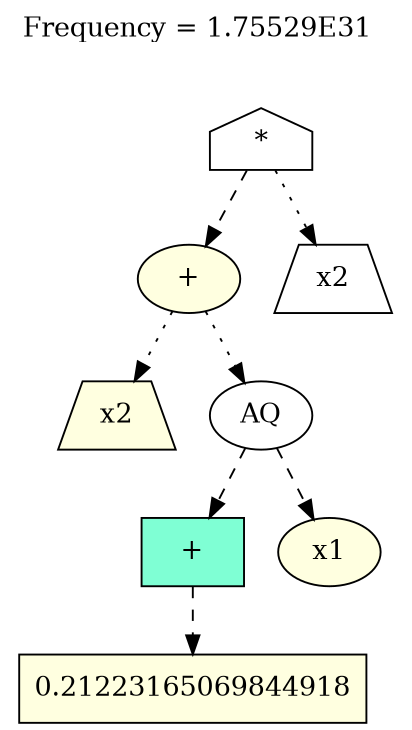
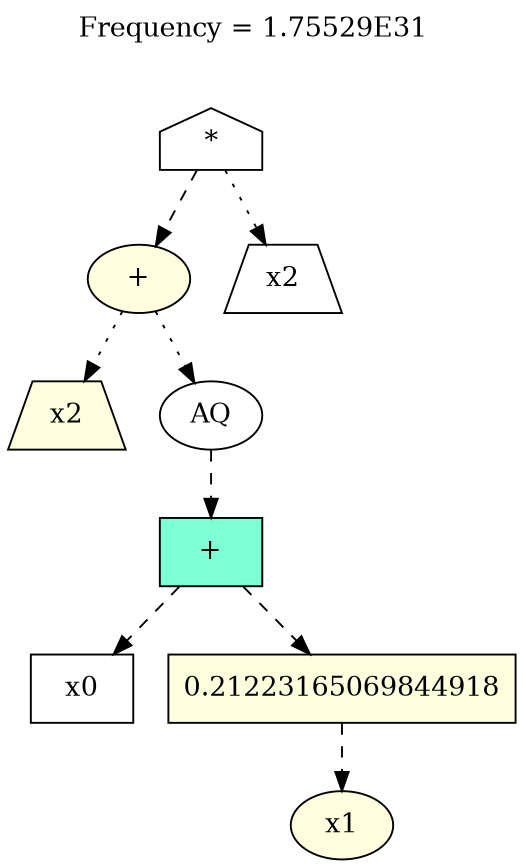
edge "AQ" -> "x1": now "0.21223165069844918" -> "x1"
node "x0": added
